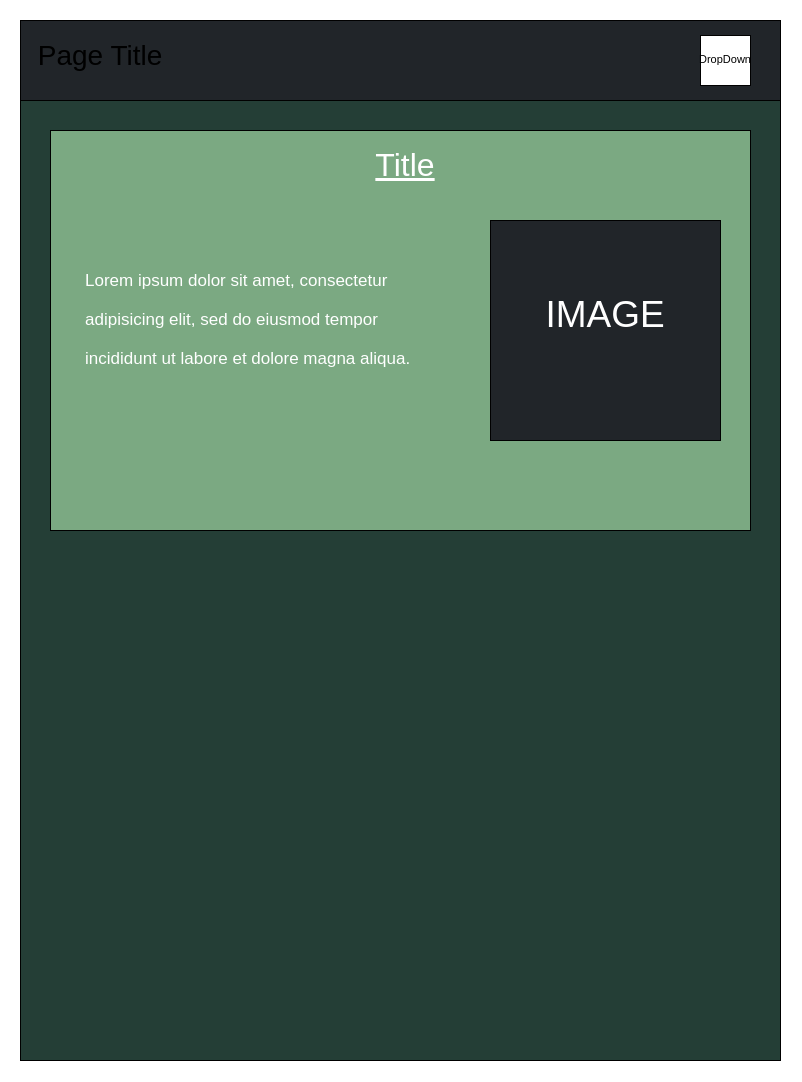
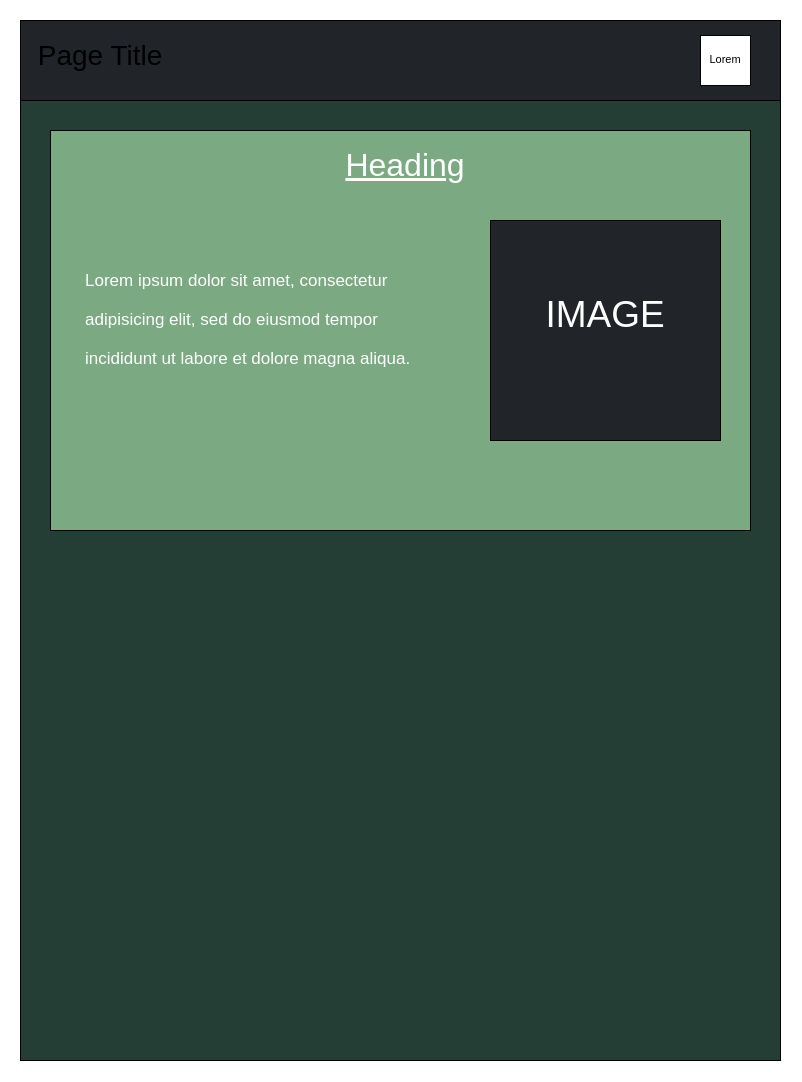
node "DropDown": label "DropDown" -> "Lorem"
node "Title": label "Title" -> "Heading"
